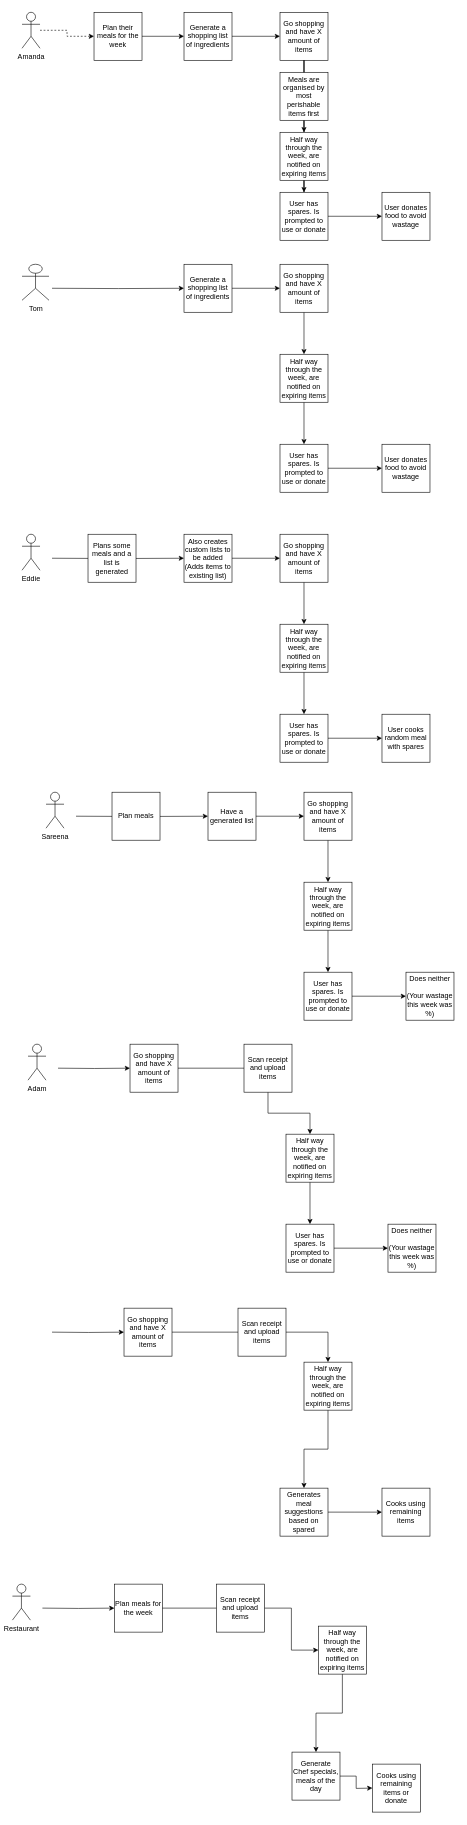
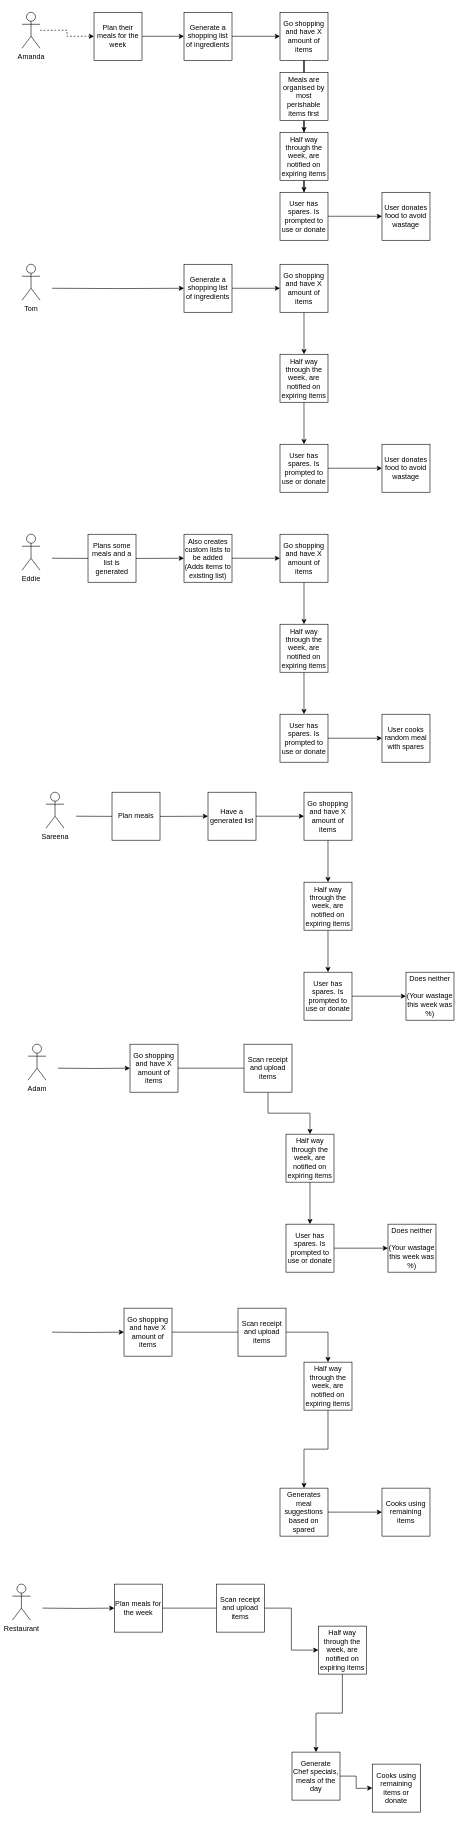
node "Tom": size 27x36 -> 18x36
